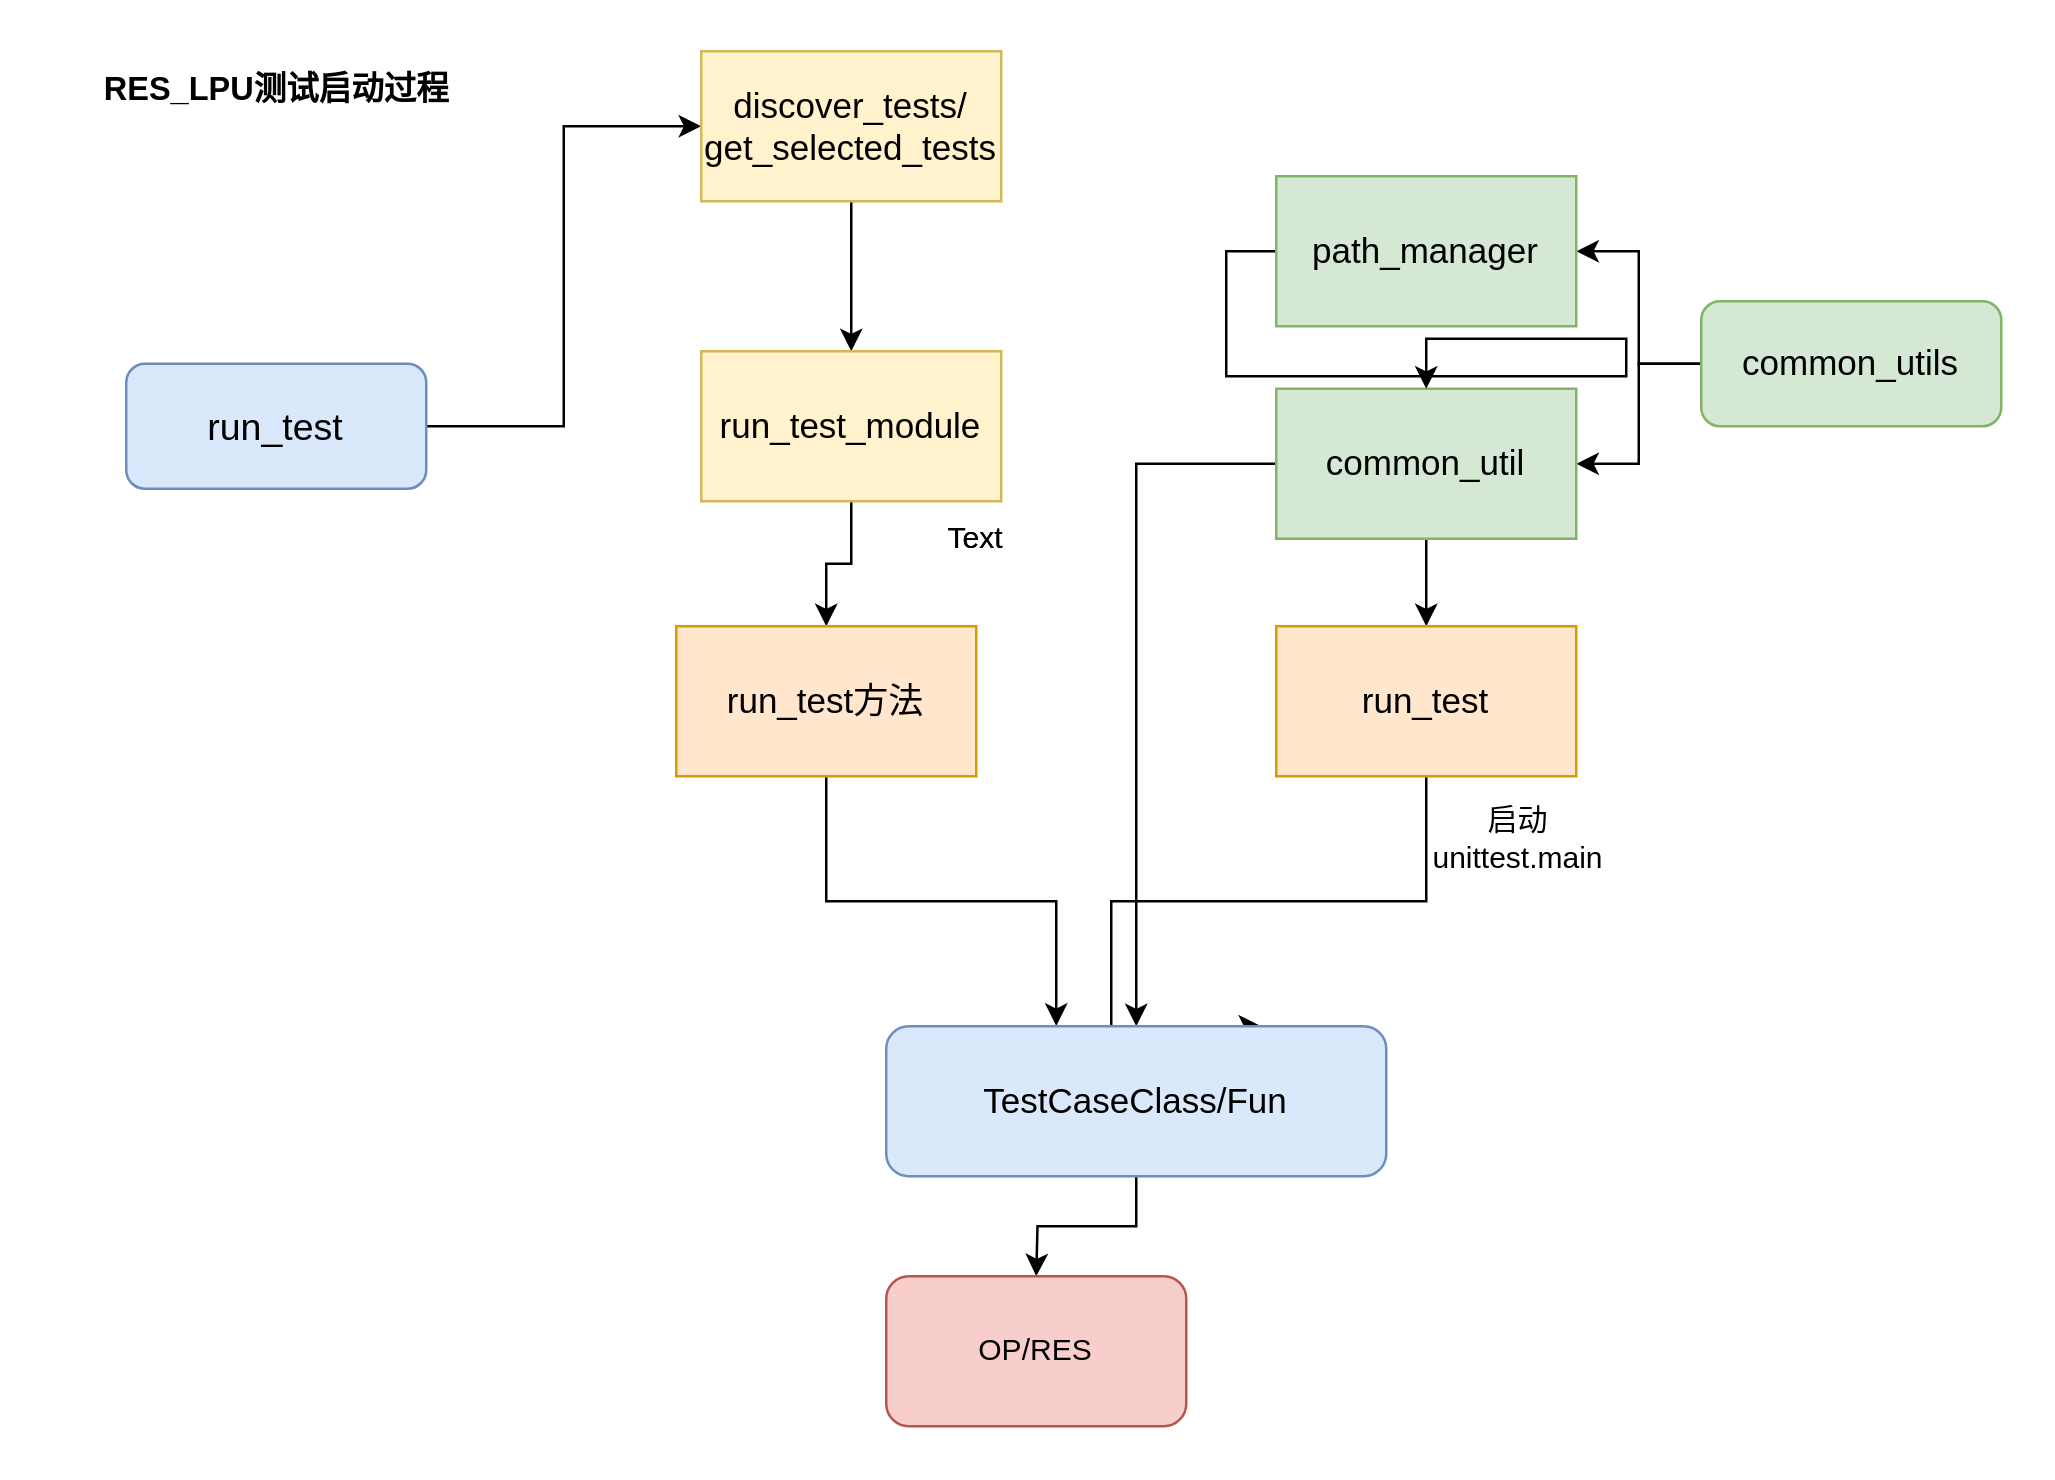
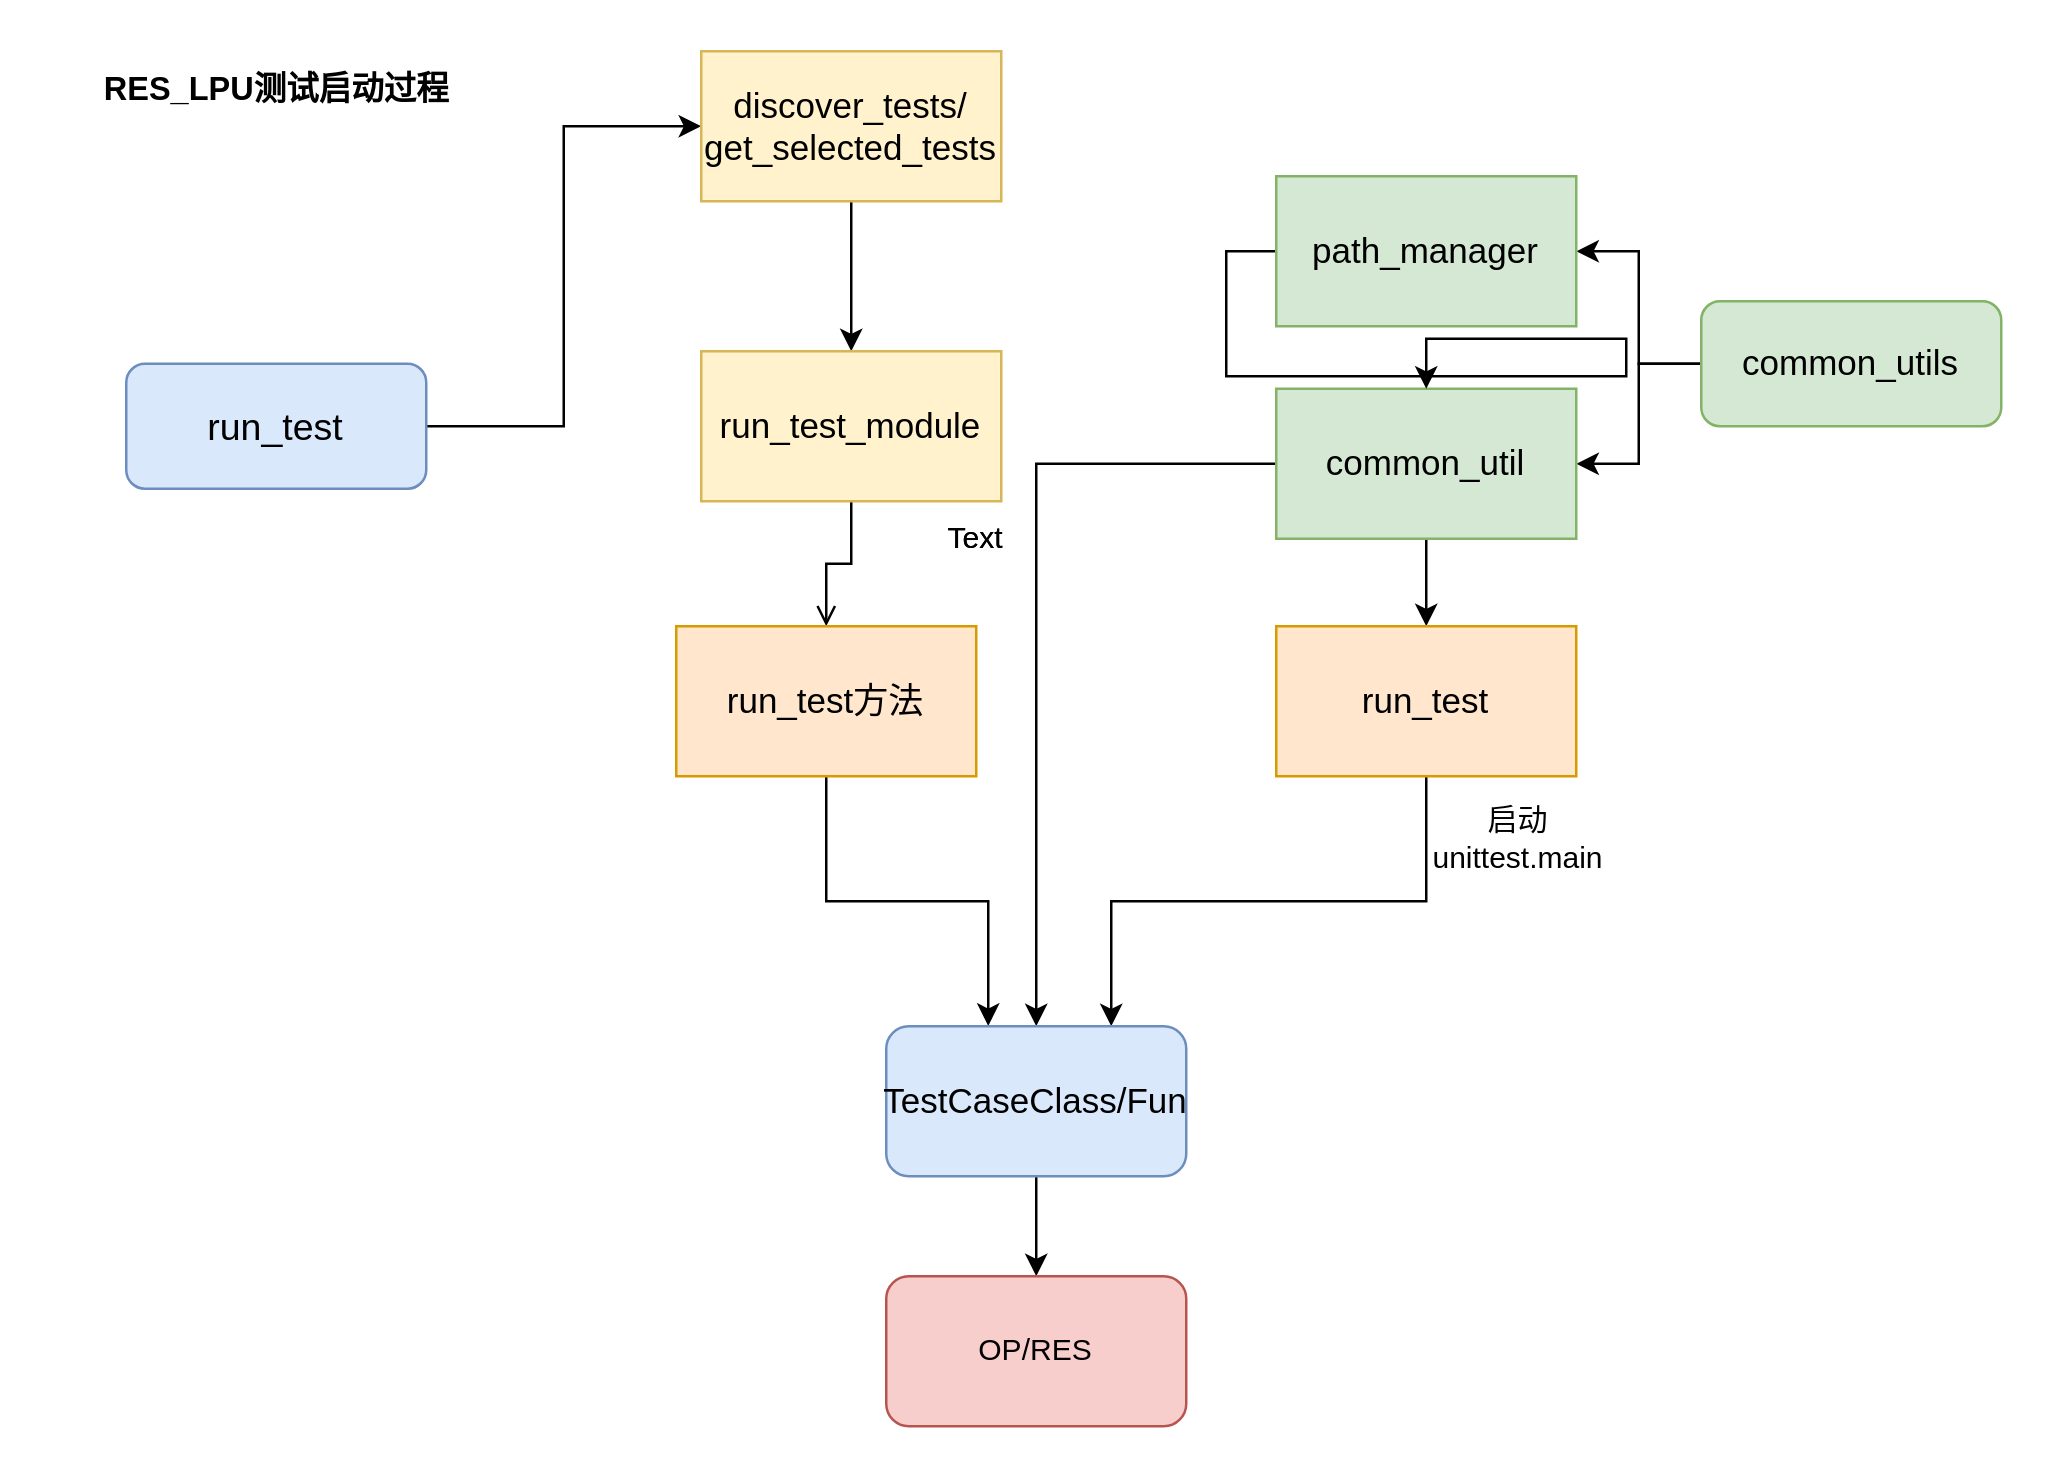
edge "run_test_module" -> "run_test方法": arrowhead classic -> open
node "TestCaseClass/Fun": size 500x150 -> 300x150
